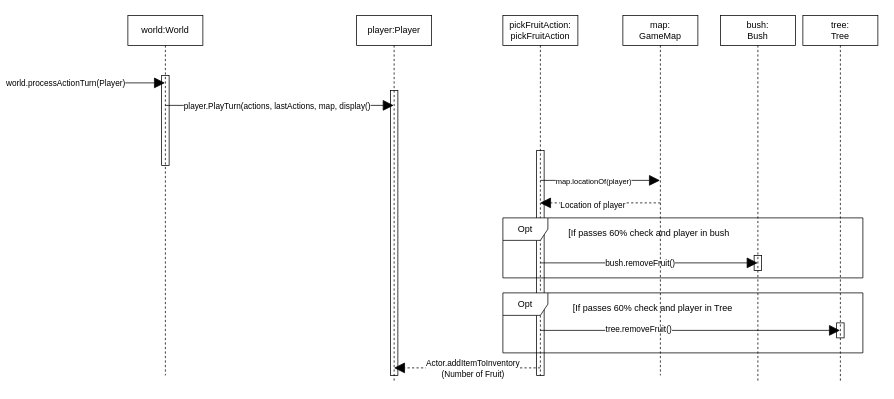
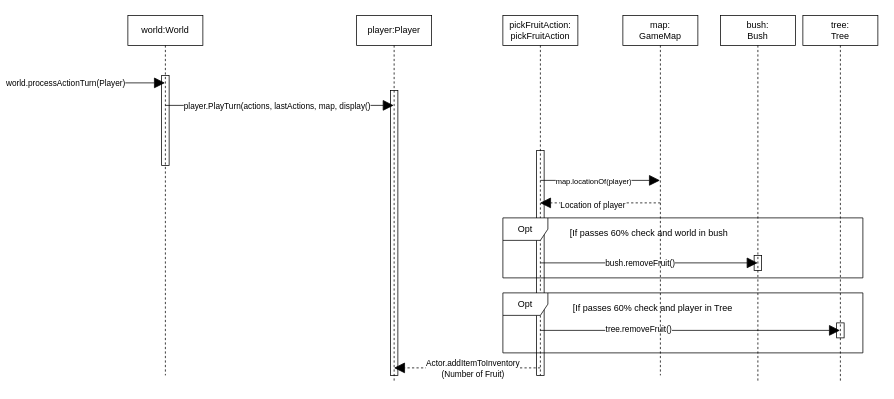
node "[If passes 60% check and player in bush": label "[If passes 60% check and player in bush" -> "[If passes 60% check and world in bush"
